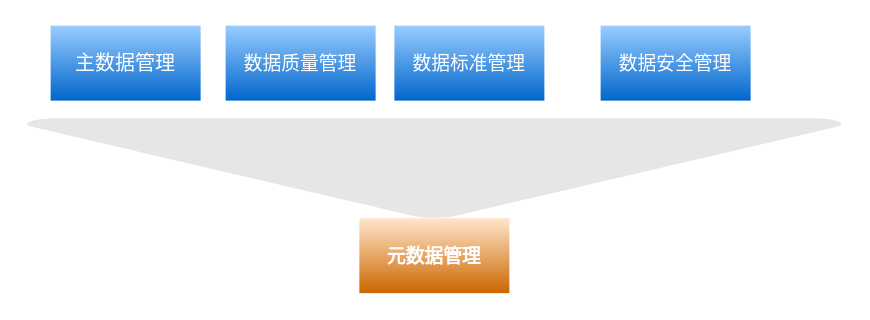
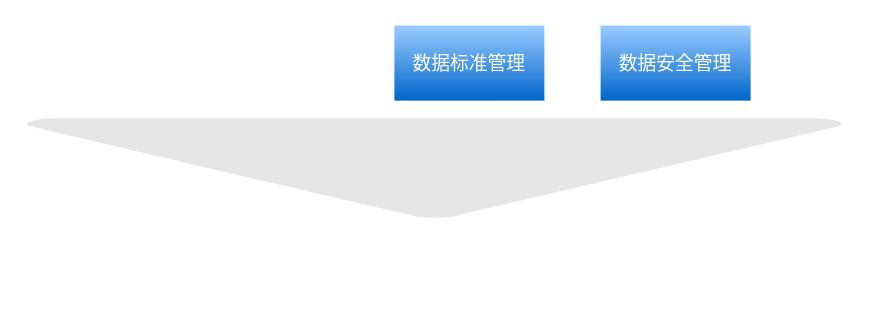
node "主数据管理": removed
node "数据质量管理": removed
node "元数据管理": removed
